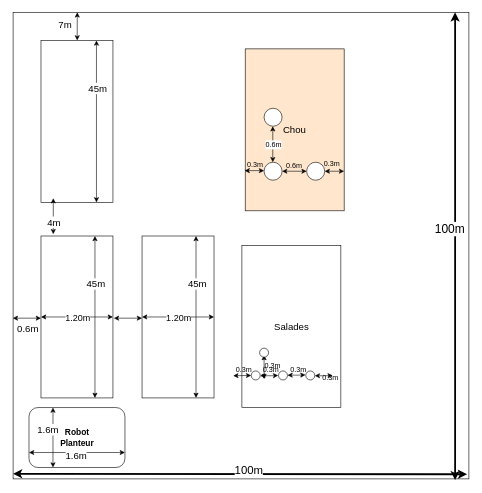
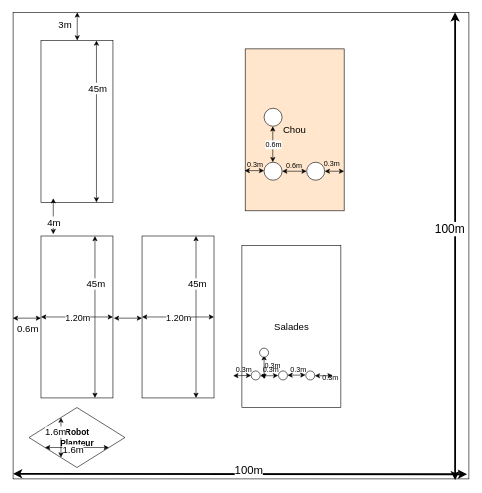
node "7m": label "7m" -> "3m"
node "Robot Planteur": shape rounded rectangle -> diamond
